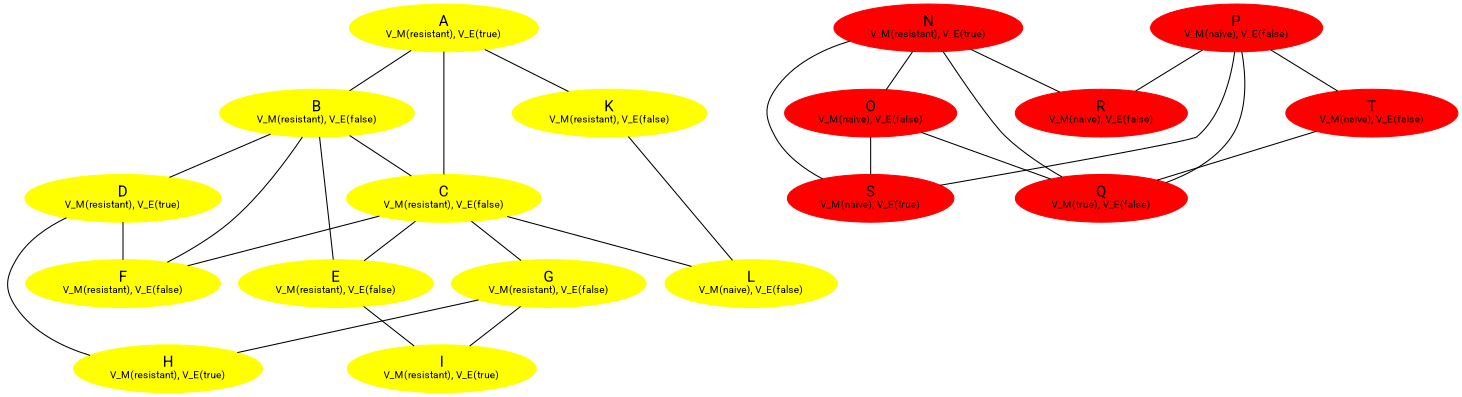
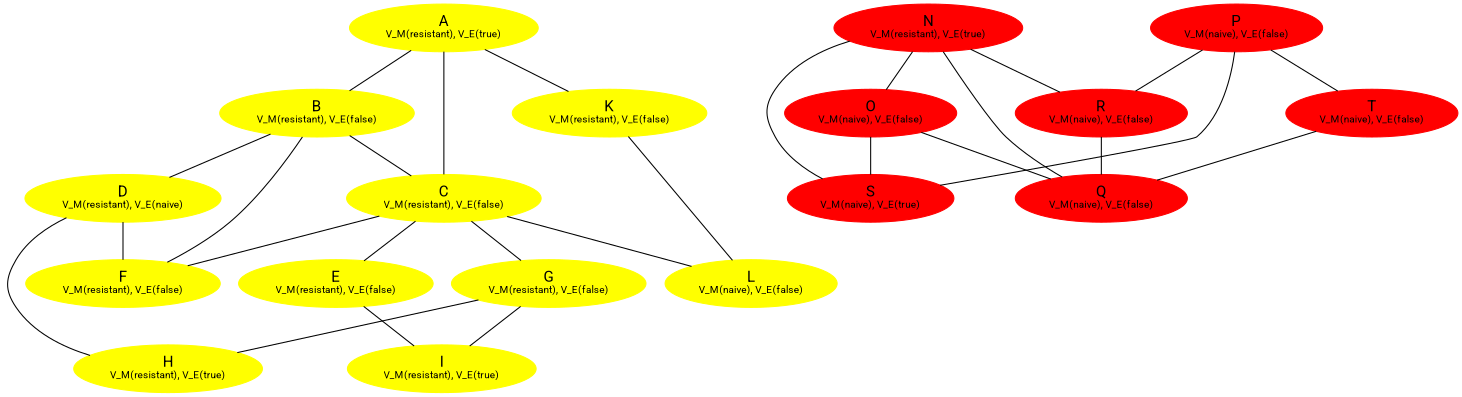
edge "P" -- "Q": now "R" -- "Q"
edge "B" -- "E": removed
node "D": text "V_M(resistant), V_E(true)" -> "V_M(resistant), V_E(naive)"
node "Q": text "V_M(true), V_E(false)" -> "V_M(naive), V_E(false)"
